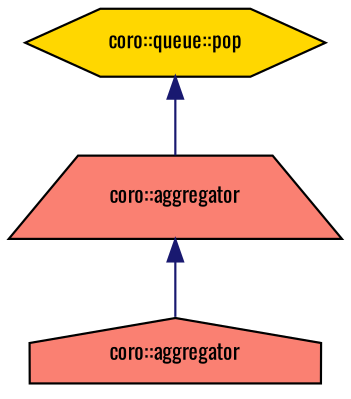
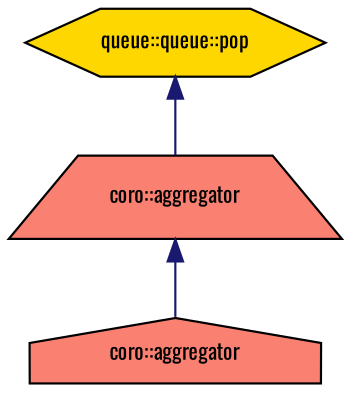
node "coro::queue::pop": label "coro::queue::pop" -> "queue::queue::pop"
